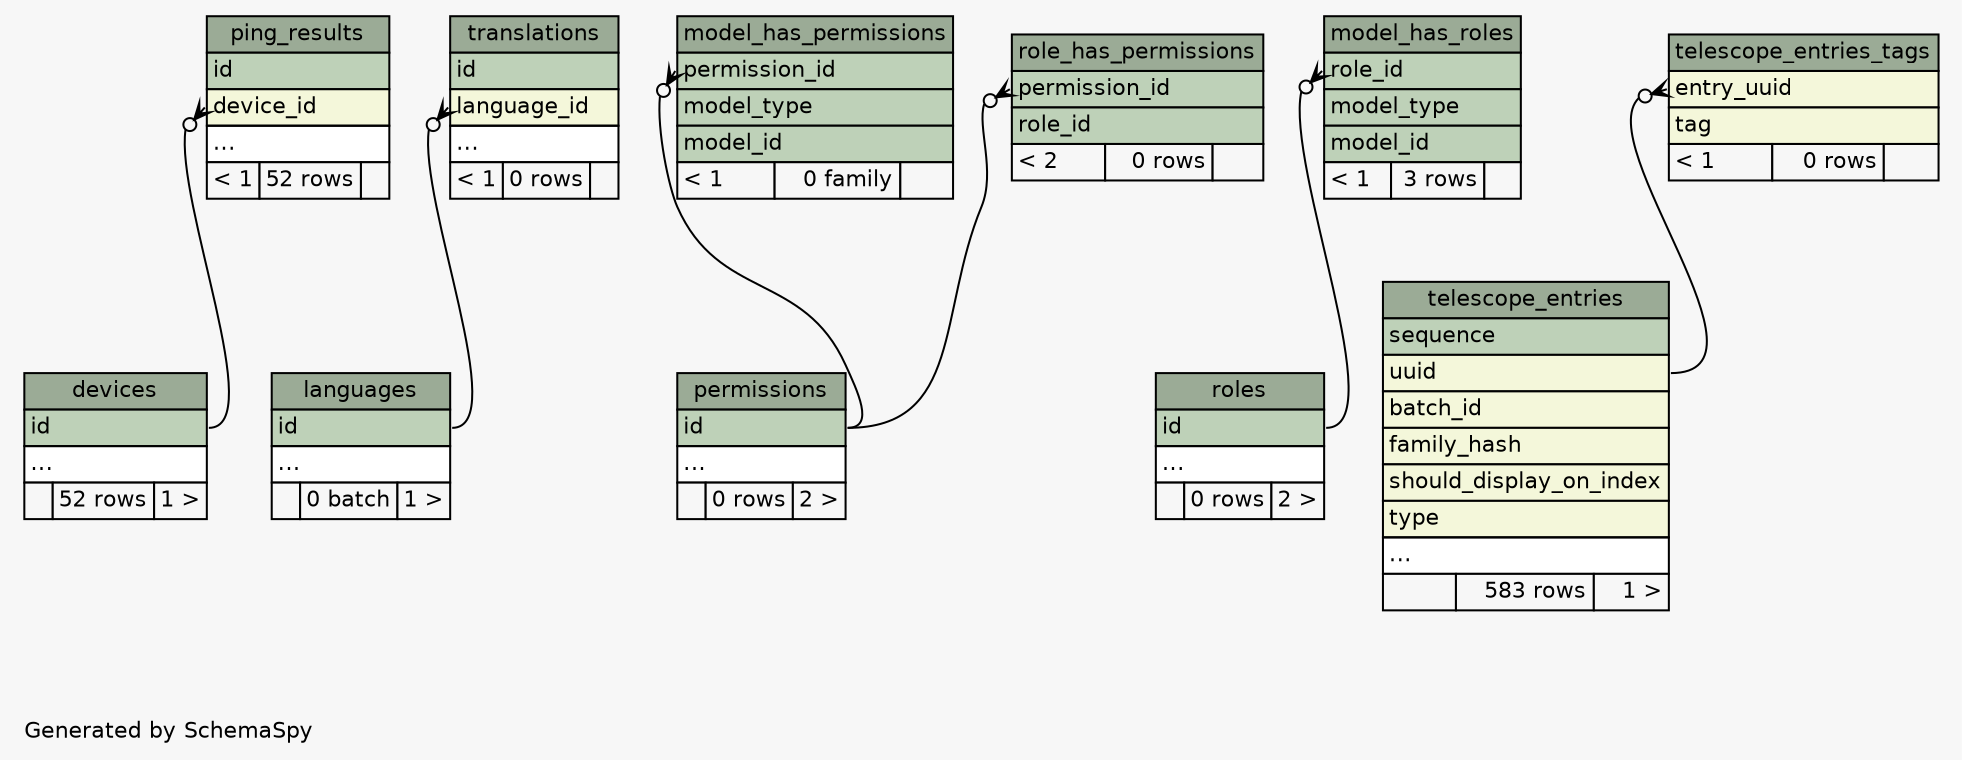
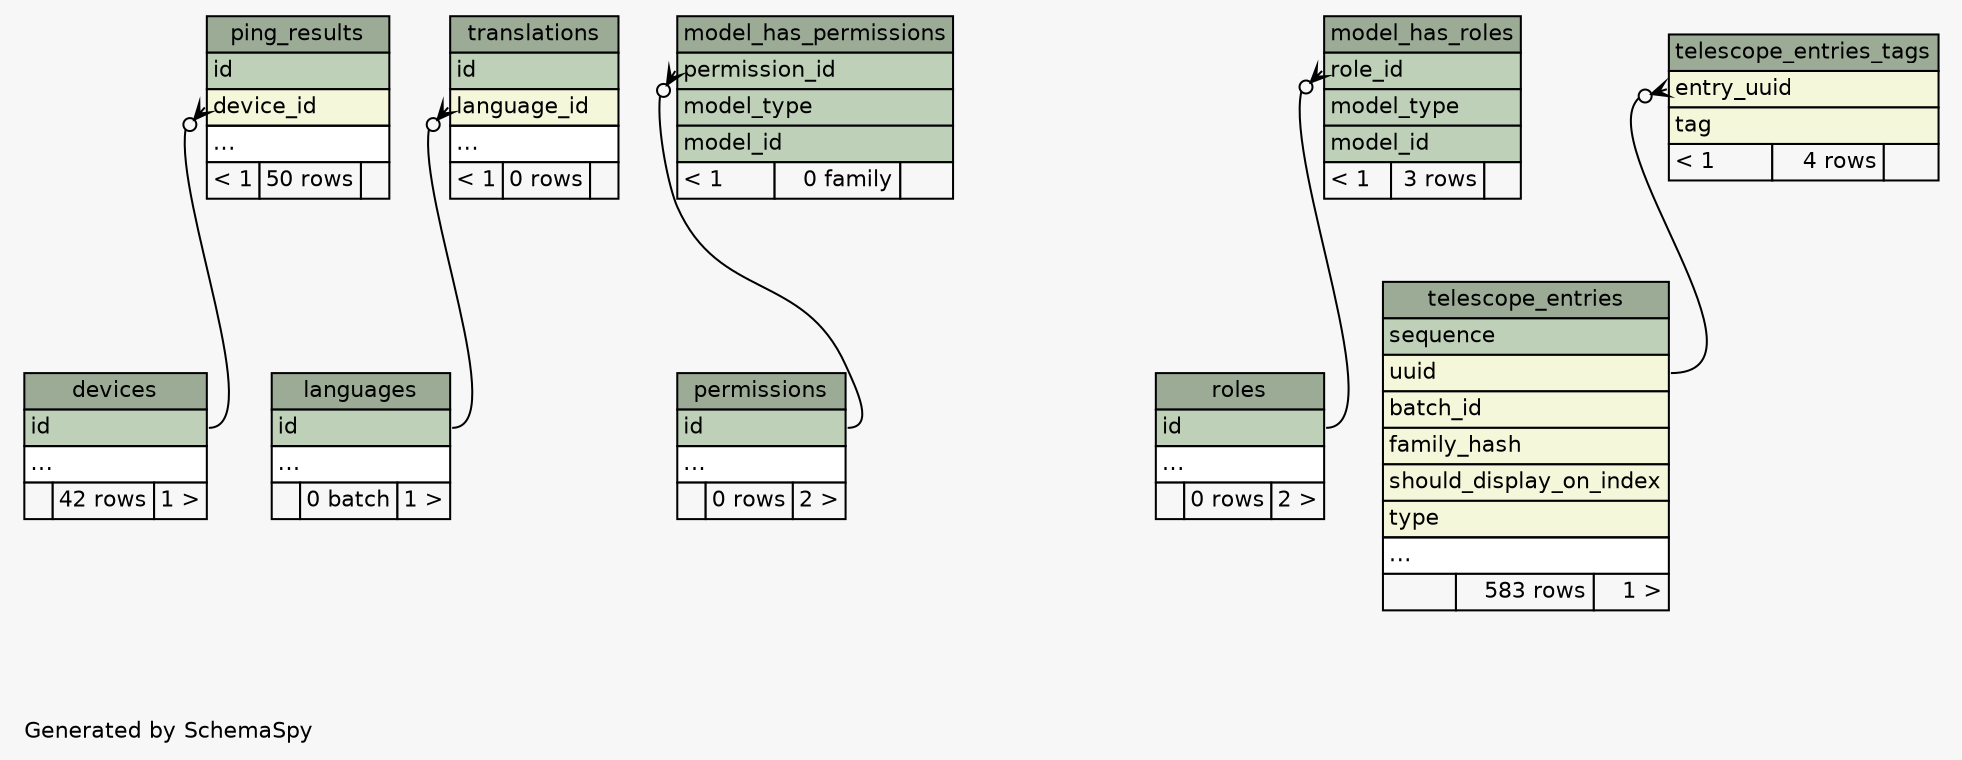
node "role_has_permissions": removed
node "telescope_entries_tags": text "0 rows" -> "4 rows"
node "ping_results": text "52 rows" -> "50 rows"
node "devices": text "52 rows" -> "42 rows"
